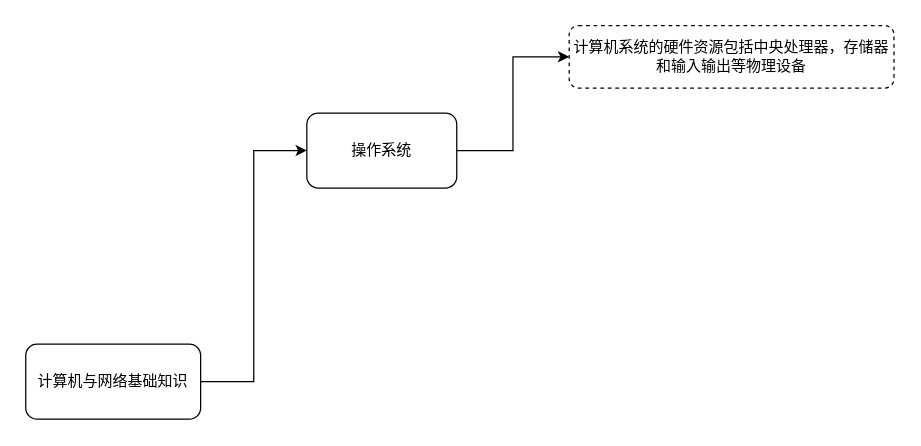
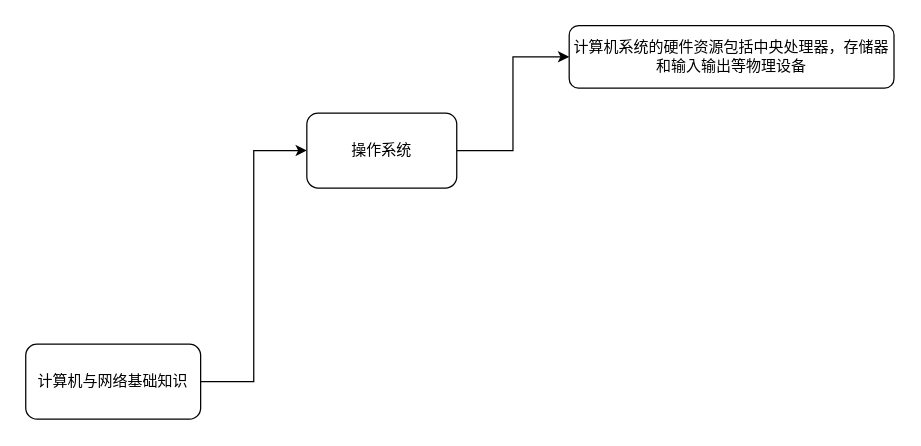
node "计算机系统的硬件资源包括中央处理器，存储器和输入输出等物理设备": style dashed -> solid
